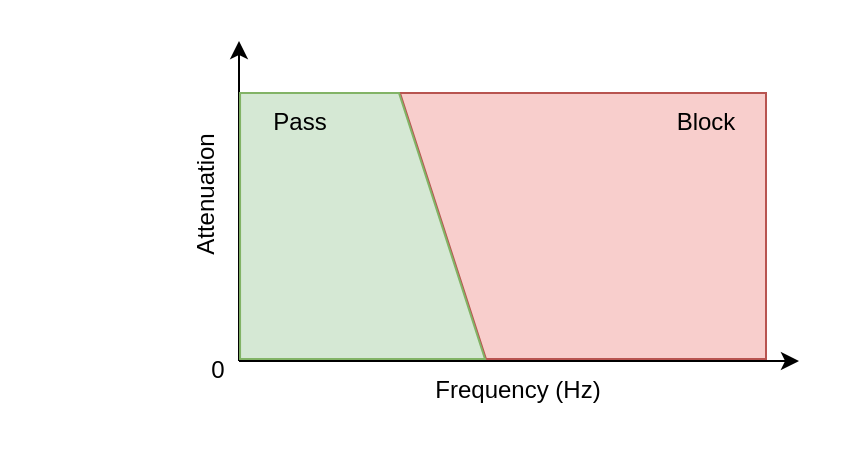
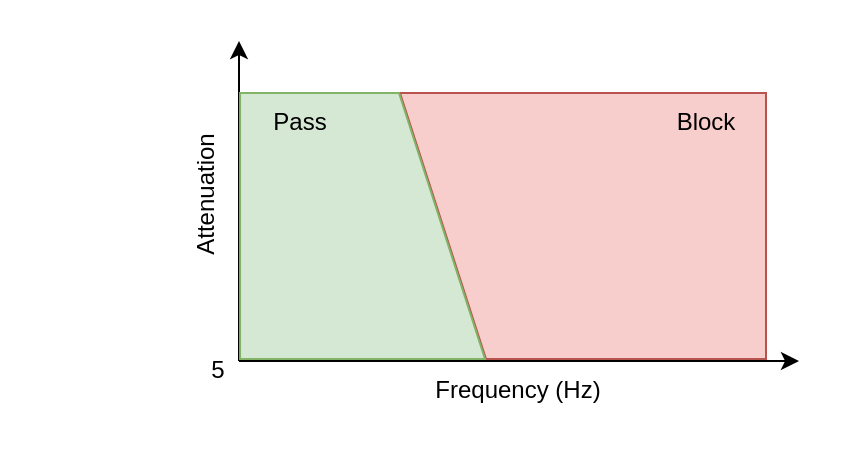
node "0": label "0" -> "5"
